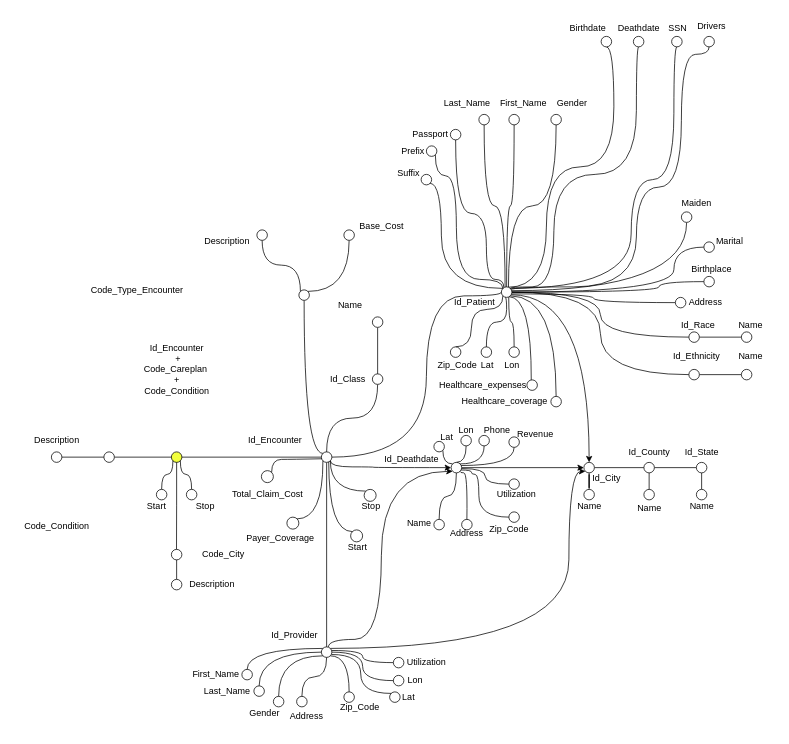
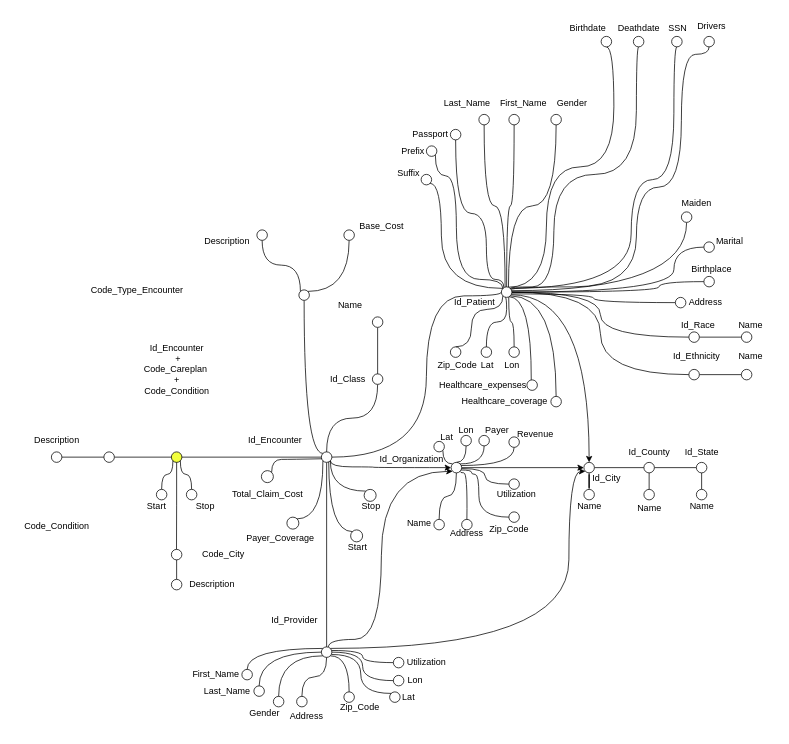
node "Phone": label "Phone" -> "Payer"
node "Id_Deathdate": label "Id_Deathdate" -> "Id_Organization"
node "Id_Provider": moved (294, 636) -> (294, 621)
